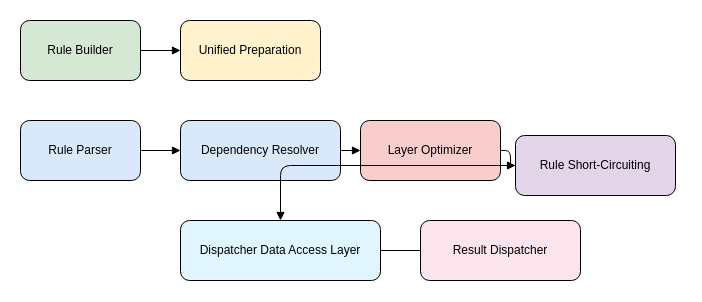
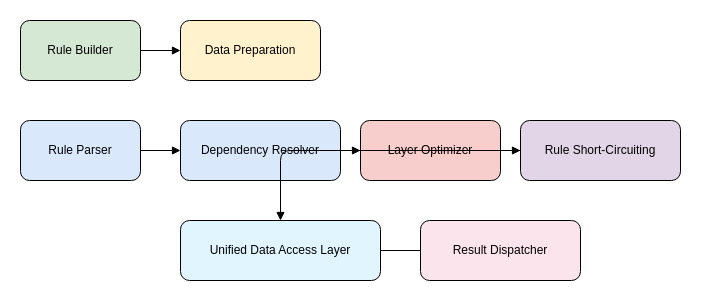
node "Unified Preparation": label "Unified Preparation" -> "Data Preparation"
node "Rule Short-Circuiting": moved (596, 166) -> (601, 151)
node "Dispatcher Data Access Layer": label "Dispatcher Data Access Layer" -> "Unified Data Access Layer"
